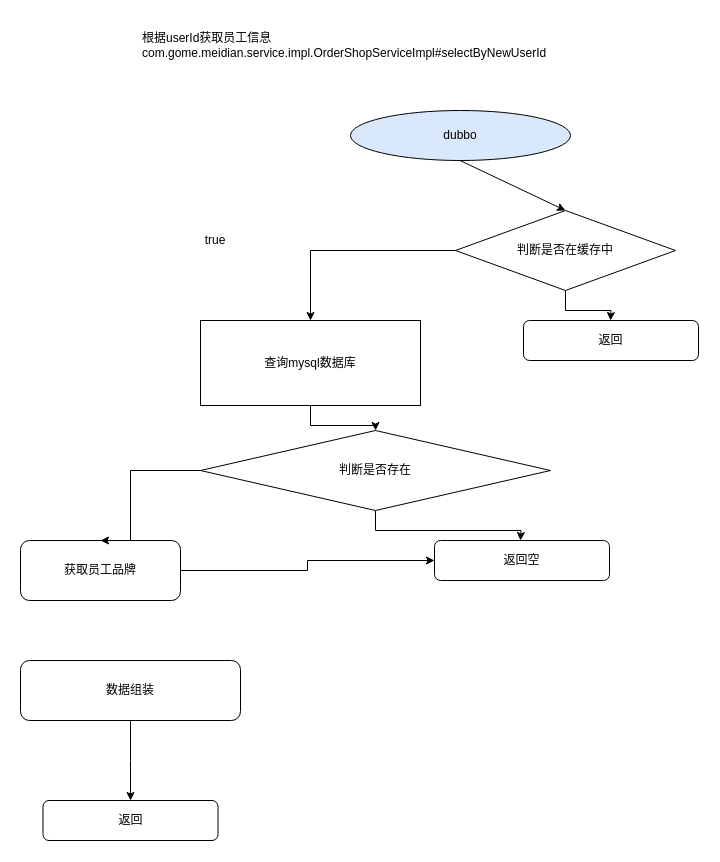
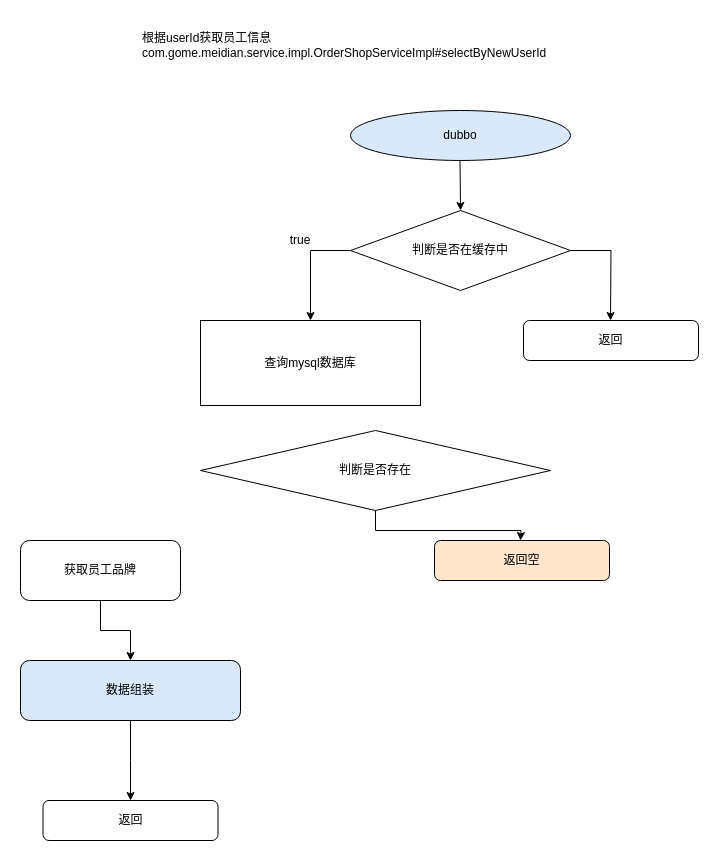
node "true": moved (216, 241) -> (301, 241)
node "判断是否在缓存中": moved (566, 251) -> (461, 251)
edge "查询mysql数据库" -> "判断是否存在": removed
edge "判断是否存在" -> "获取员工品牌": removed
node "返回空": fillcolor #ffffff -> #ffe6cc
edge "获取员工品牌" -> "返回空": now "获取员工品牌" -> "数据组装"
node "数据组装": fillcolor #ffffff -> #dae8fc
